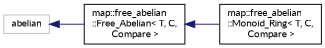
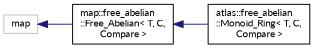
node "abelian": label "abelian" -> "map"
node "map::free_abelian ::Monoid_Ring< T, C, Compare >": label "map::free_abelian ::Monoid_Ring< T, C, Compare >" -> "atlas::free_abelian ::Monoid_Ring< T, C, Compare >"
